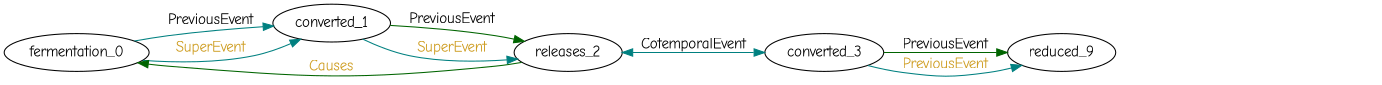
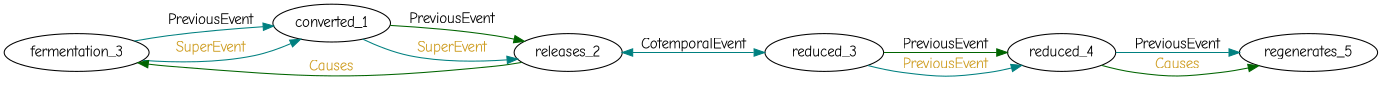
node "fermentation_0": label "fermentation_0" -> "fermentation_3"
node "converted_3": label "converted_3" -> "reduced_3"
node "reduced_9": label "reduced_9" -> "reduced_4"
node "regenerates_5": added
